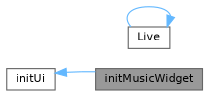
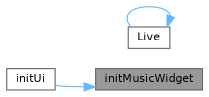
edge "initMusicWidget" -> "initUi": reversed
